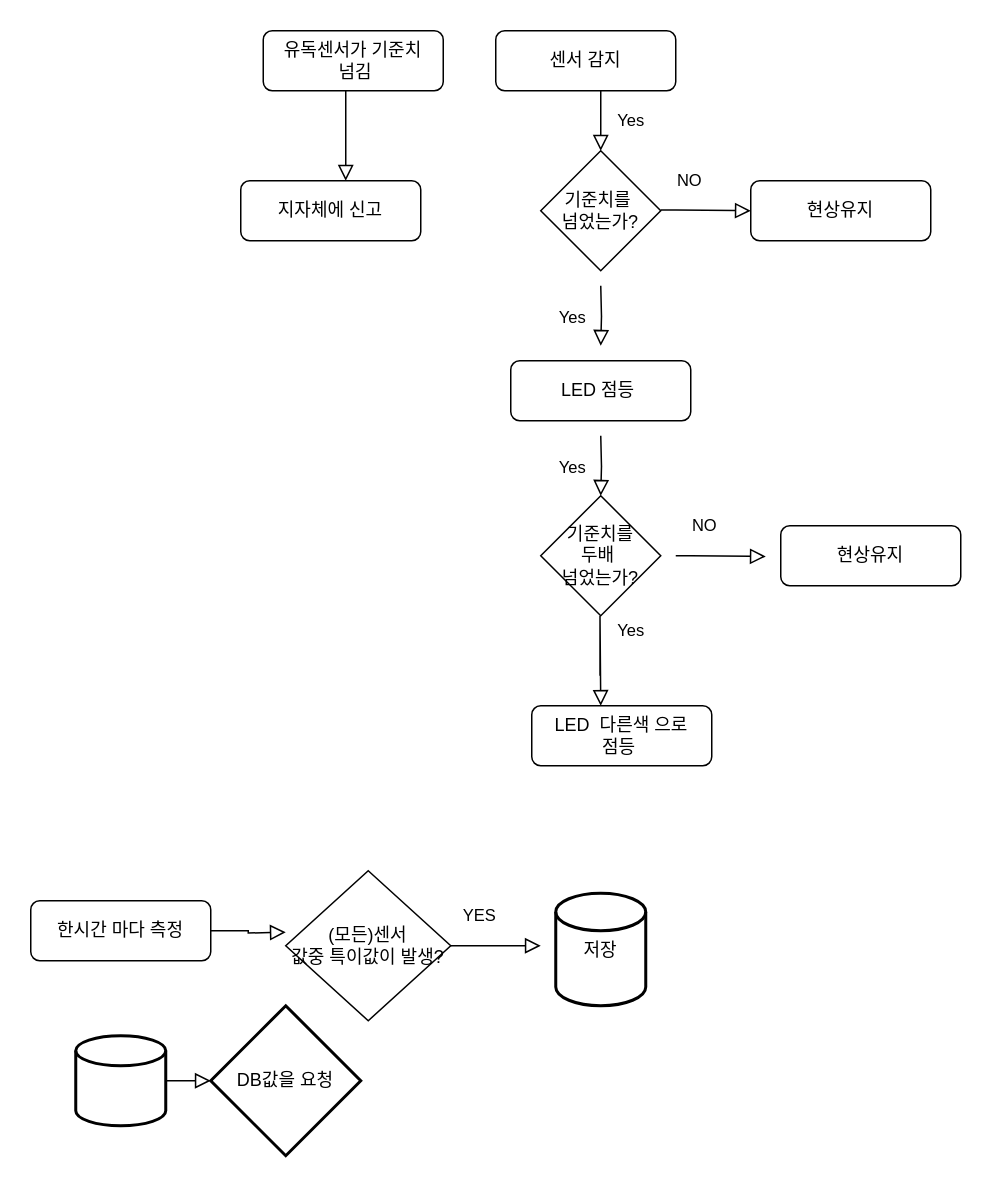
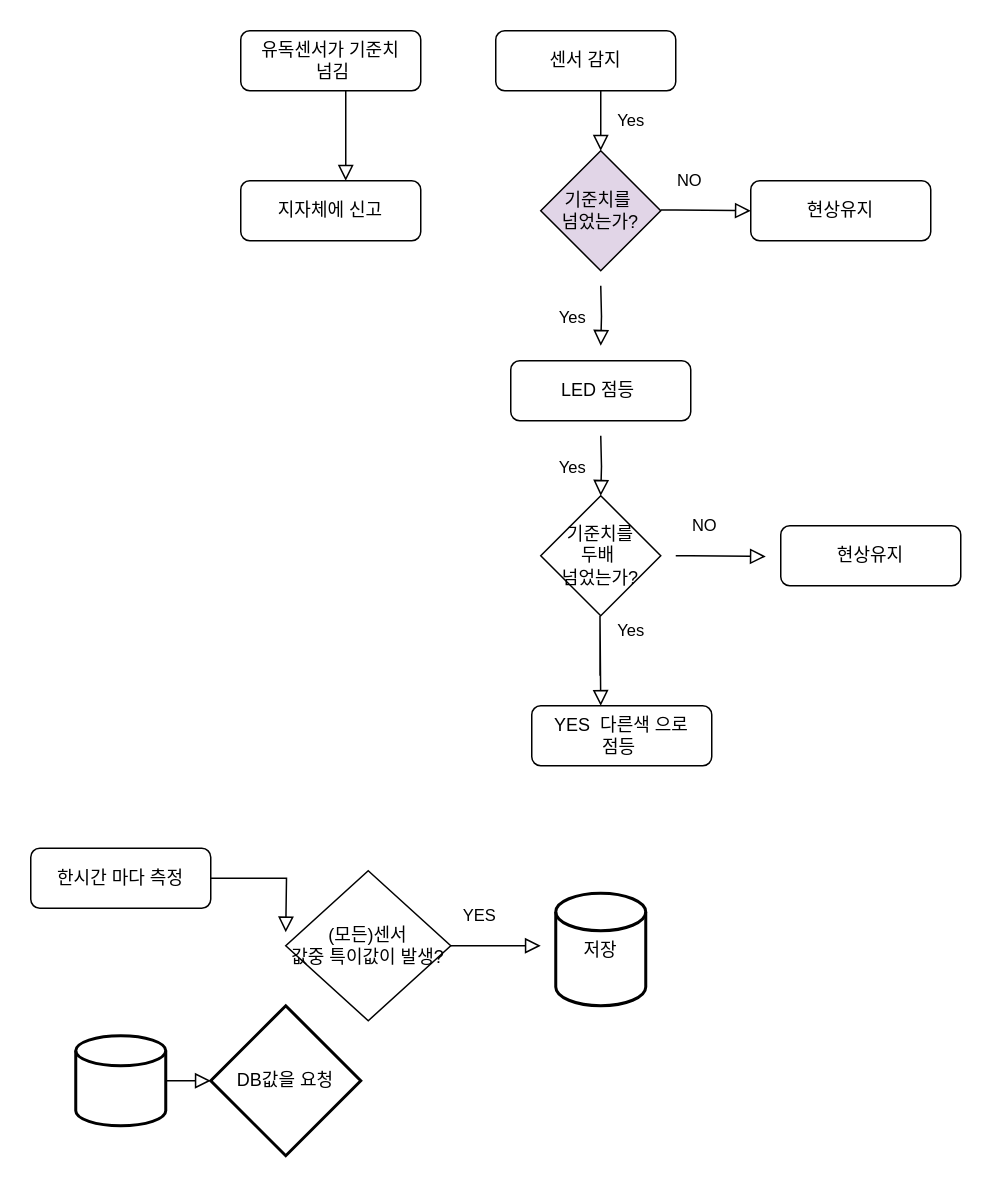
node "유독센서가 기준치 넘김": moved (353, 61) -> (331, 61)
node "기준치를 넘었는가?": fillcolor #ffffff -> #e1d5e7
node "LED 다른색 으로 점등": label "LED 다른색 으로 점등" -> "YES 다른색 으로 점등"
node "한시간 마다 측정": moved (121, 931) -> (121, 878)
